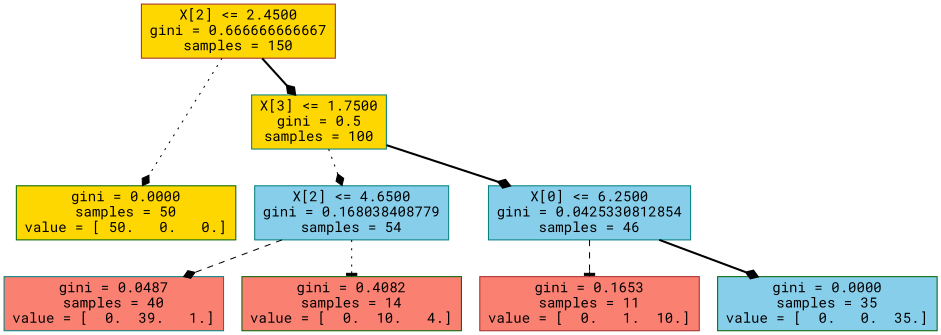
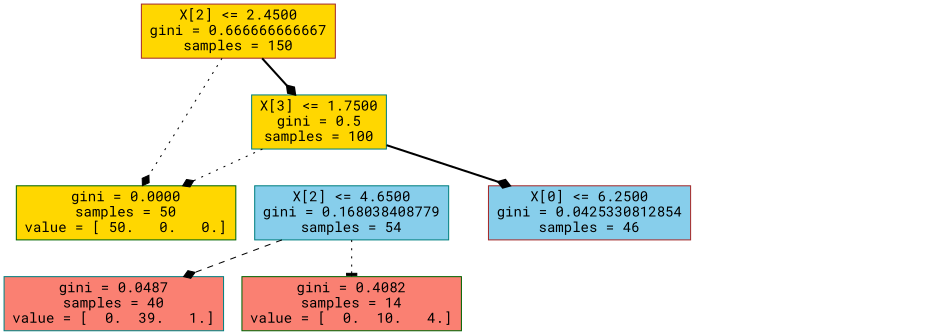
edge "X[3] <= 1.7500 gini = 0.5 samples = 100" -> "X[2] <= 4.6500 gini = 0.168038408779 samples = 54": now "X[3] <= 1.7500 gini = 0.5 samples = 100" -> "gini = 0.0000 samples = 50 value = [ 50.   0.   0.]"
node "X[0] <= 6.2500 gini = 0.0425330812854 samples = 46": color teal -> brown
node "gini = 0.1653 samples = 11 value = [  0.   1.  10.]": removed
node "gini = 0.0000 samples = 35 value = [  0.   0.  35.]": removed
